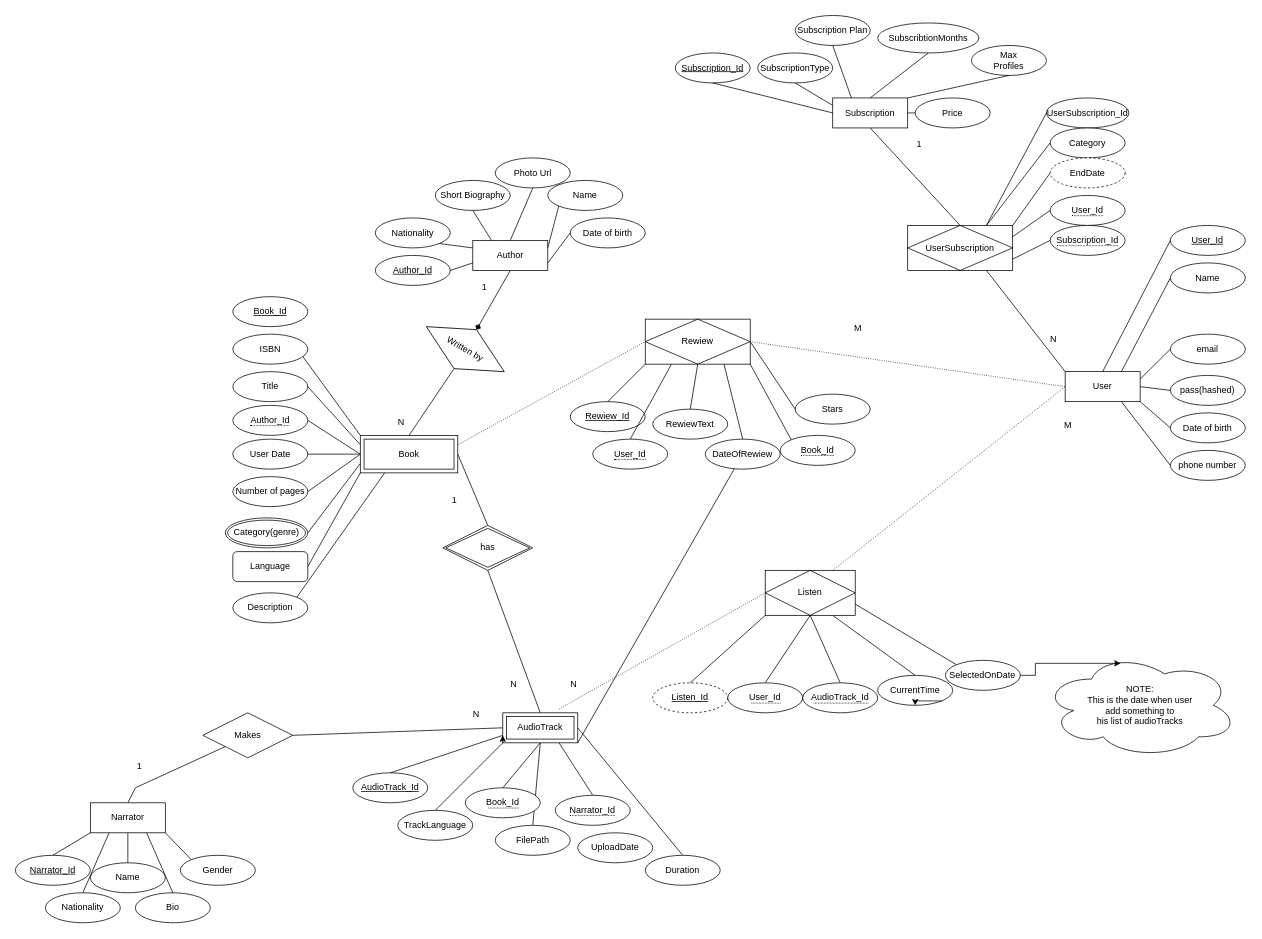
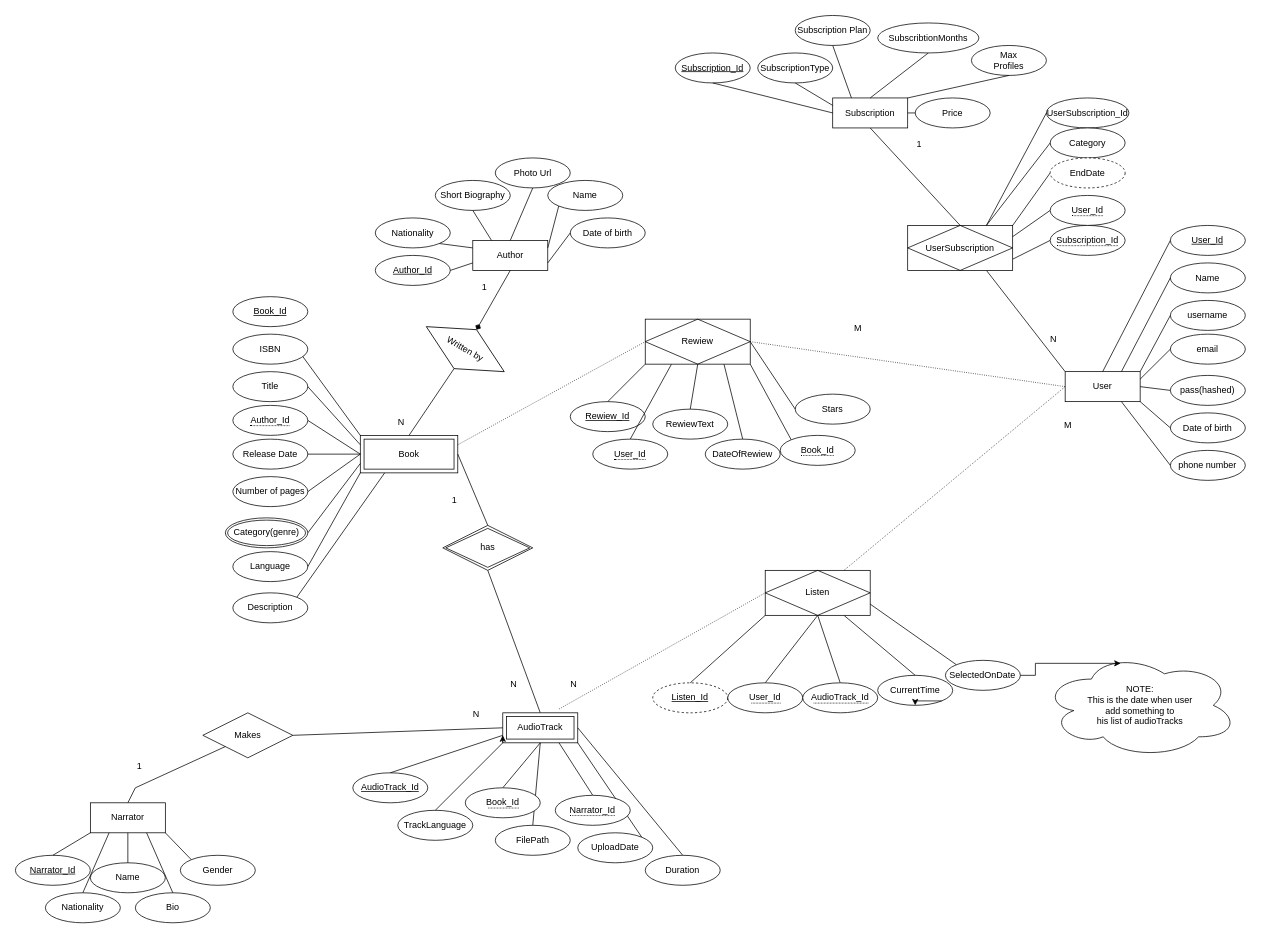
node "username": added
edge "username" -- "User": added
node "User Date": label "User Date" -> "Release Date"
node "Language": shape rounded rectangle -> ellipse
node "Listen": size 90x45 -> 105x45
edge "DateOfRewiew" -- "AudioTrack": now "UploadDate" -- "AudioTrack"
